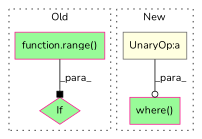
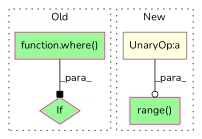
node "function.range()": label "function.range()" -> "function.where()"
node "where()": label "where()" -> "range()"
